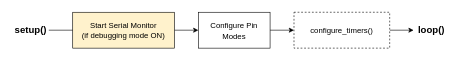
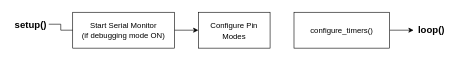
node "setup()": moved (30, 30) -> (30, 24)
node "Start Serial Monitor (if debugging mode ON)": fillcolor #fff2cc -> #ffffff
edge "Configure Pin Modes" -> "configure_timers()": removed
node "configure_timers()": style dashed -> solid
